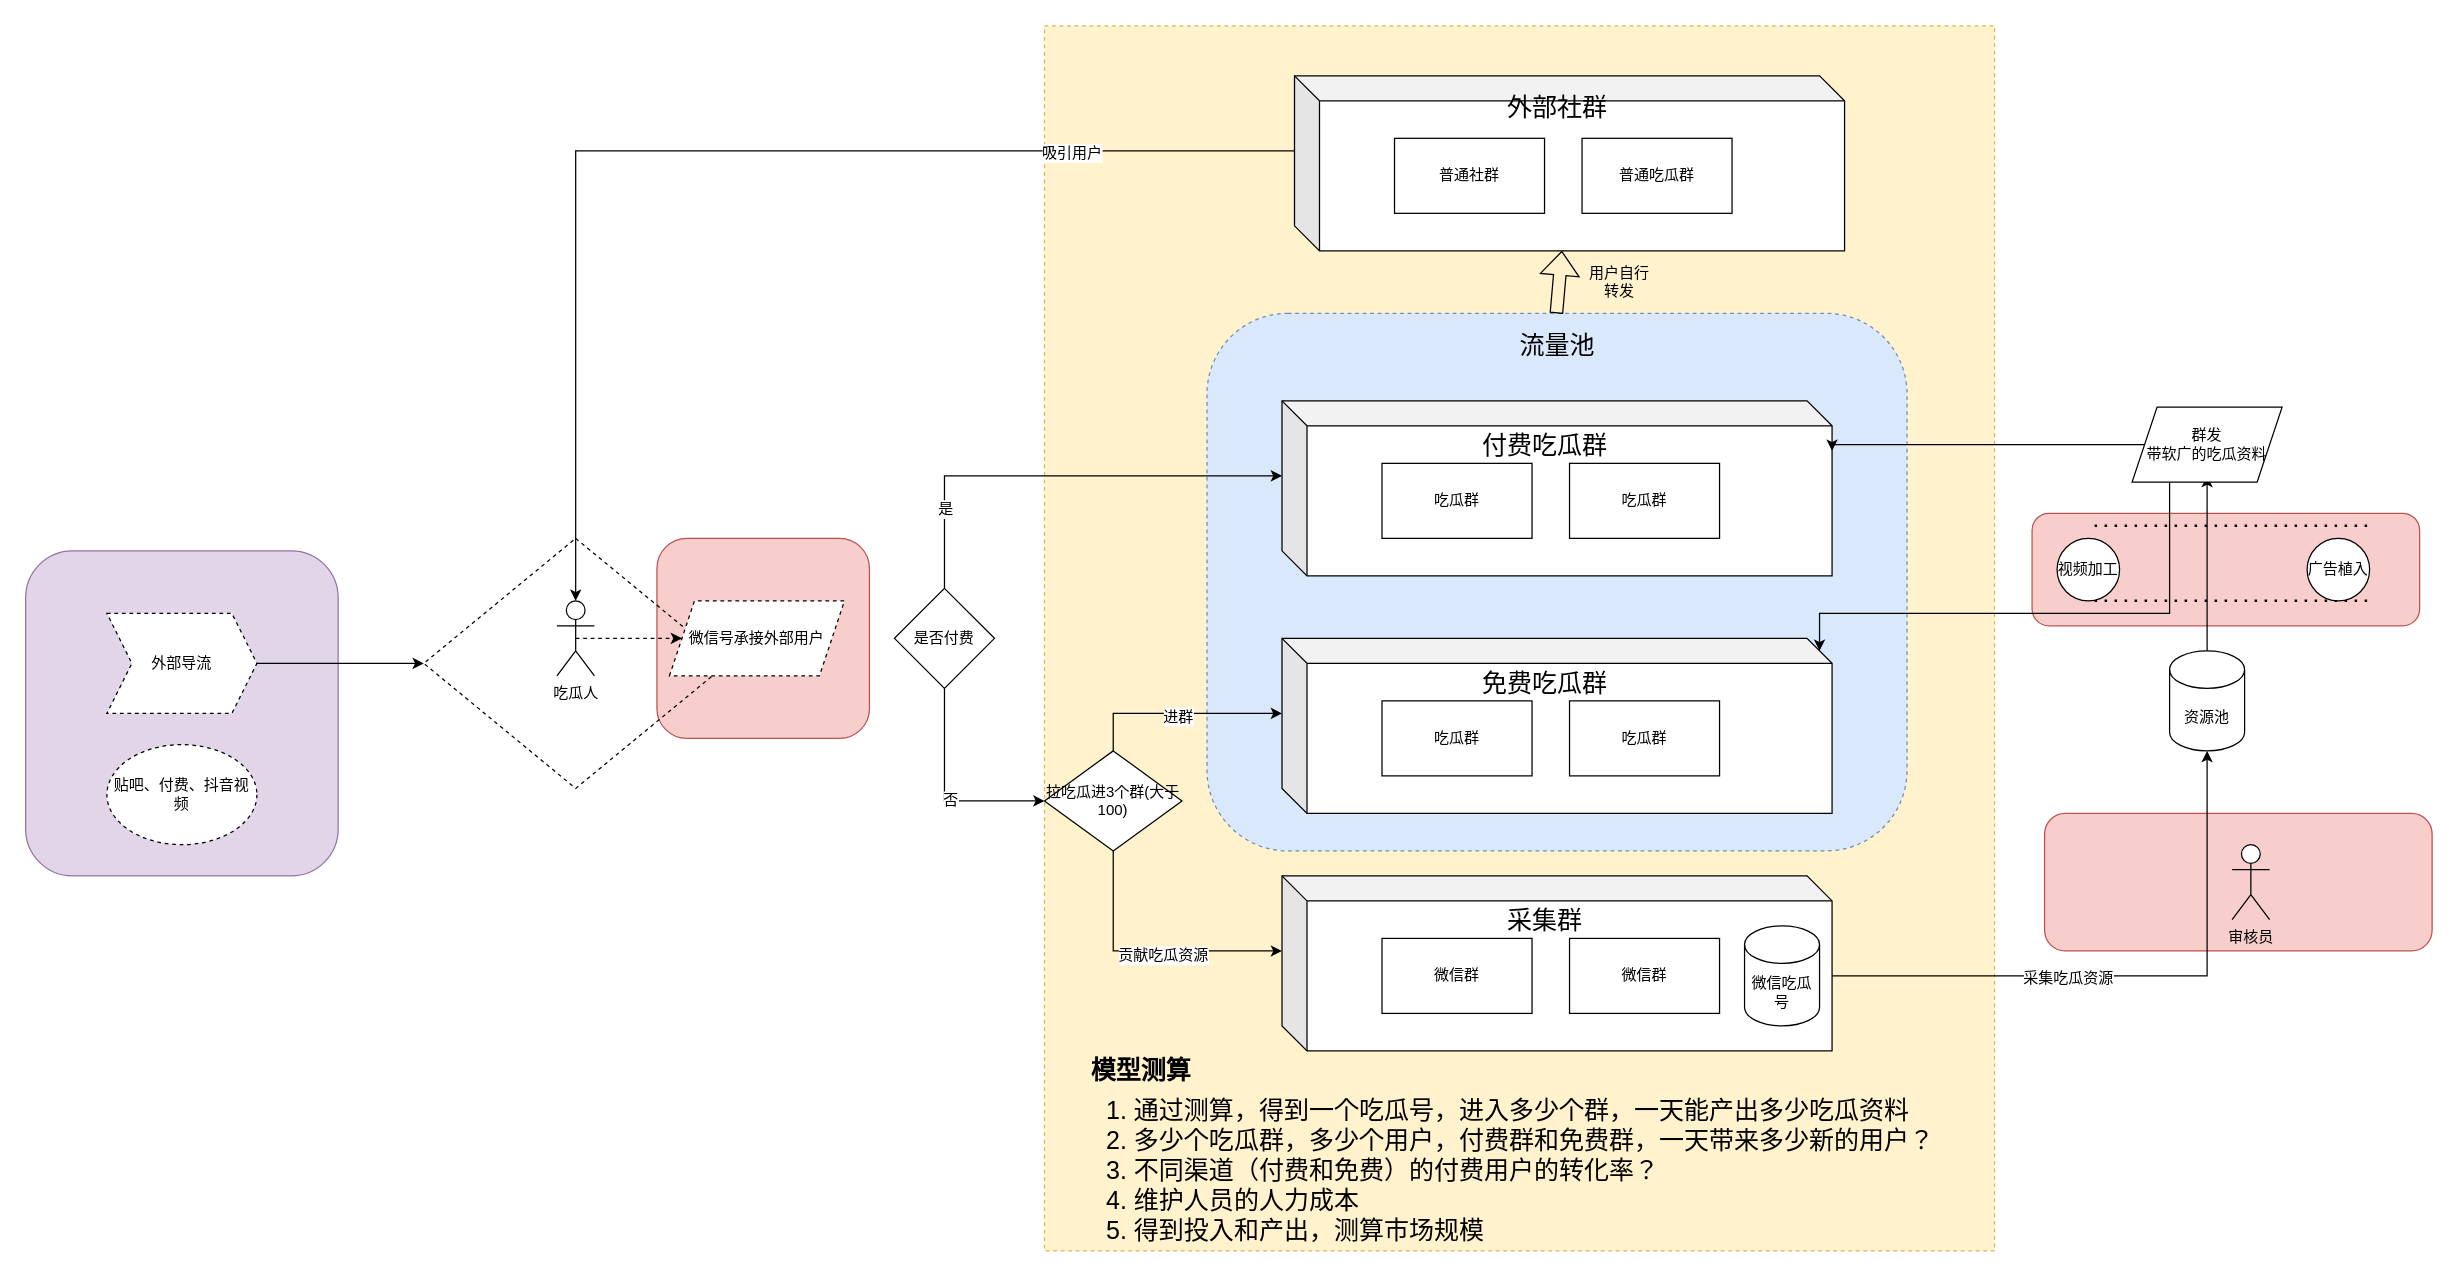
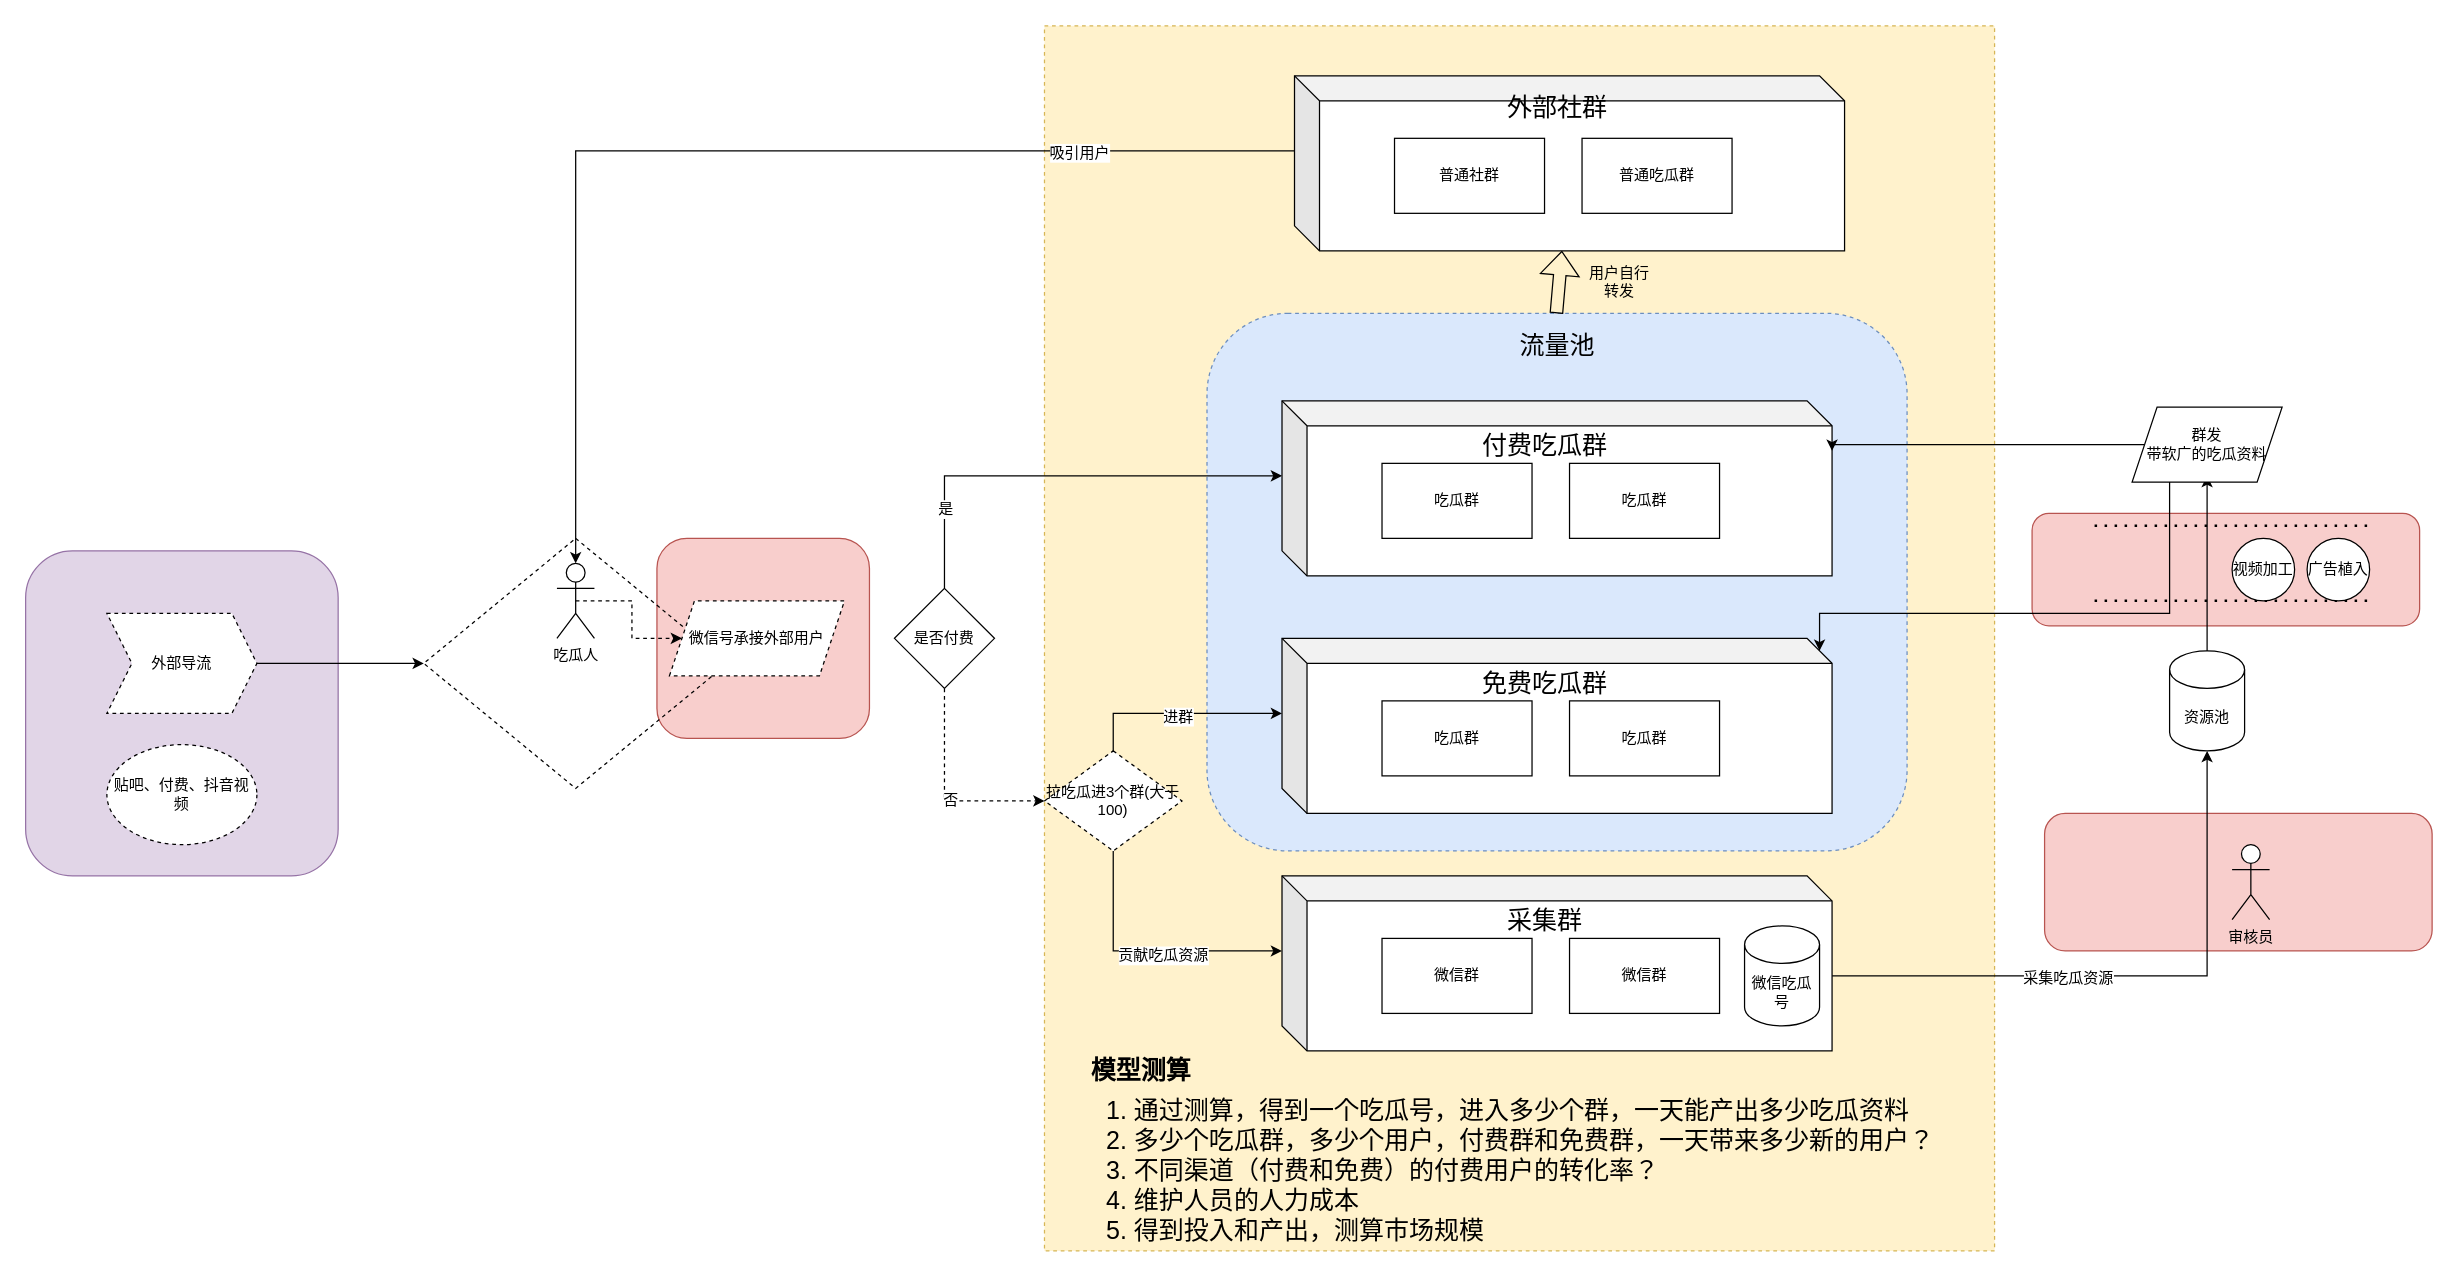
node "视频加工": moved (2088, 569) -> (2263, 569)
node "吃瓜人": moved (576, 638) -> (576, 601)
edge "是否付费" -> "拉吃瓜进3个群(大于100)": style solid -> dashed
node "拉吃瓜进3个群(大于100)": style solid -> dashed
